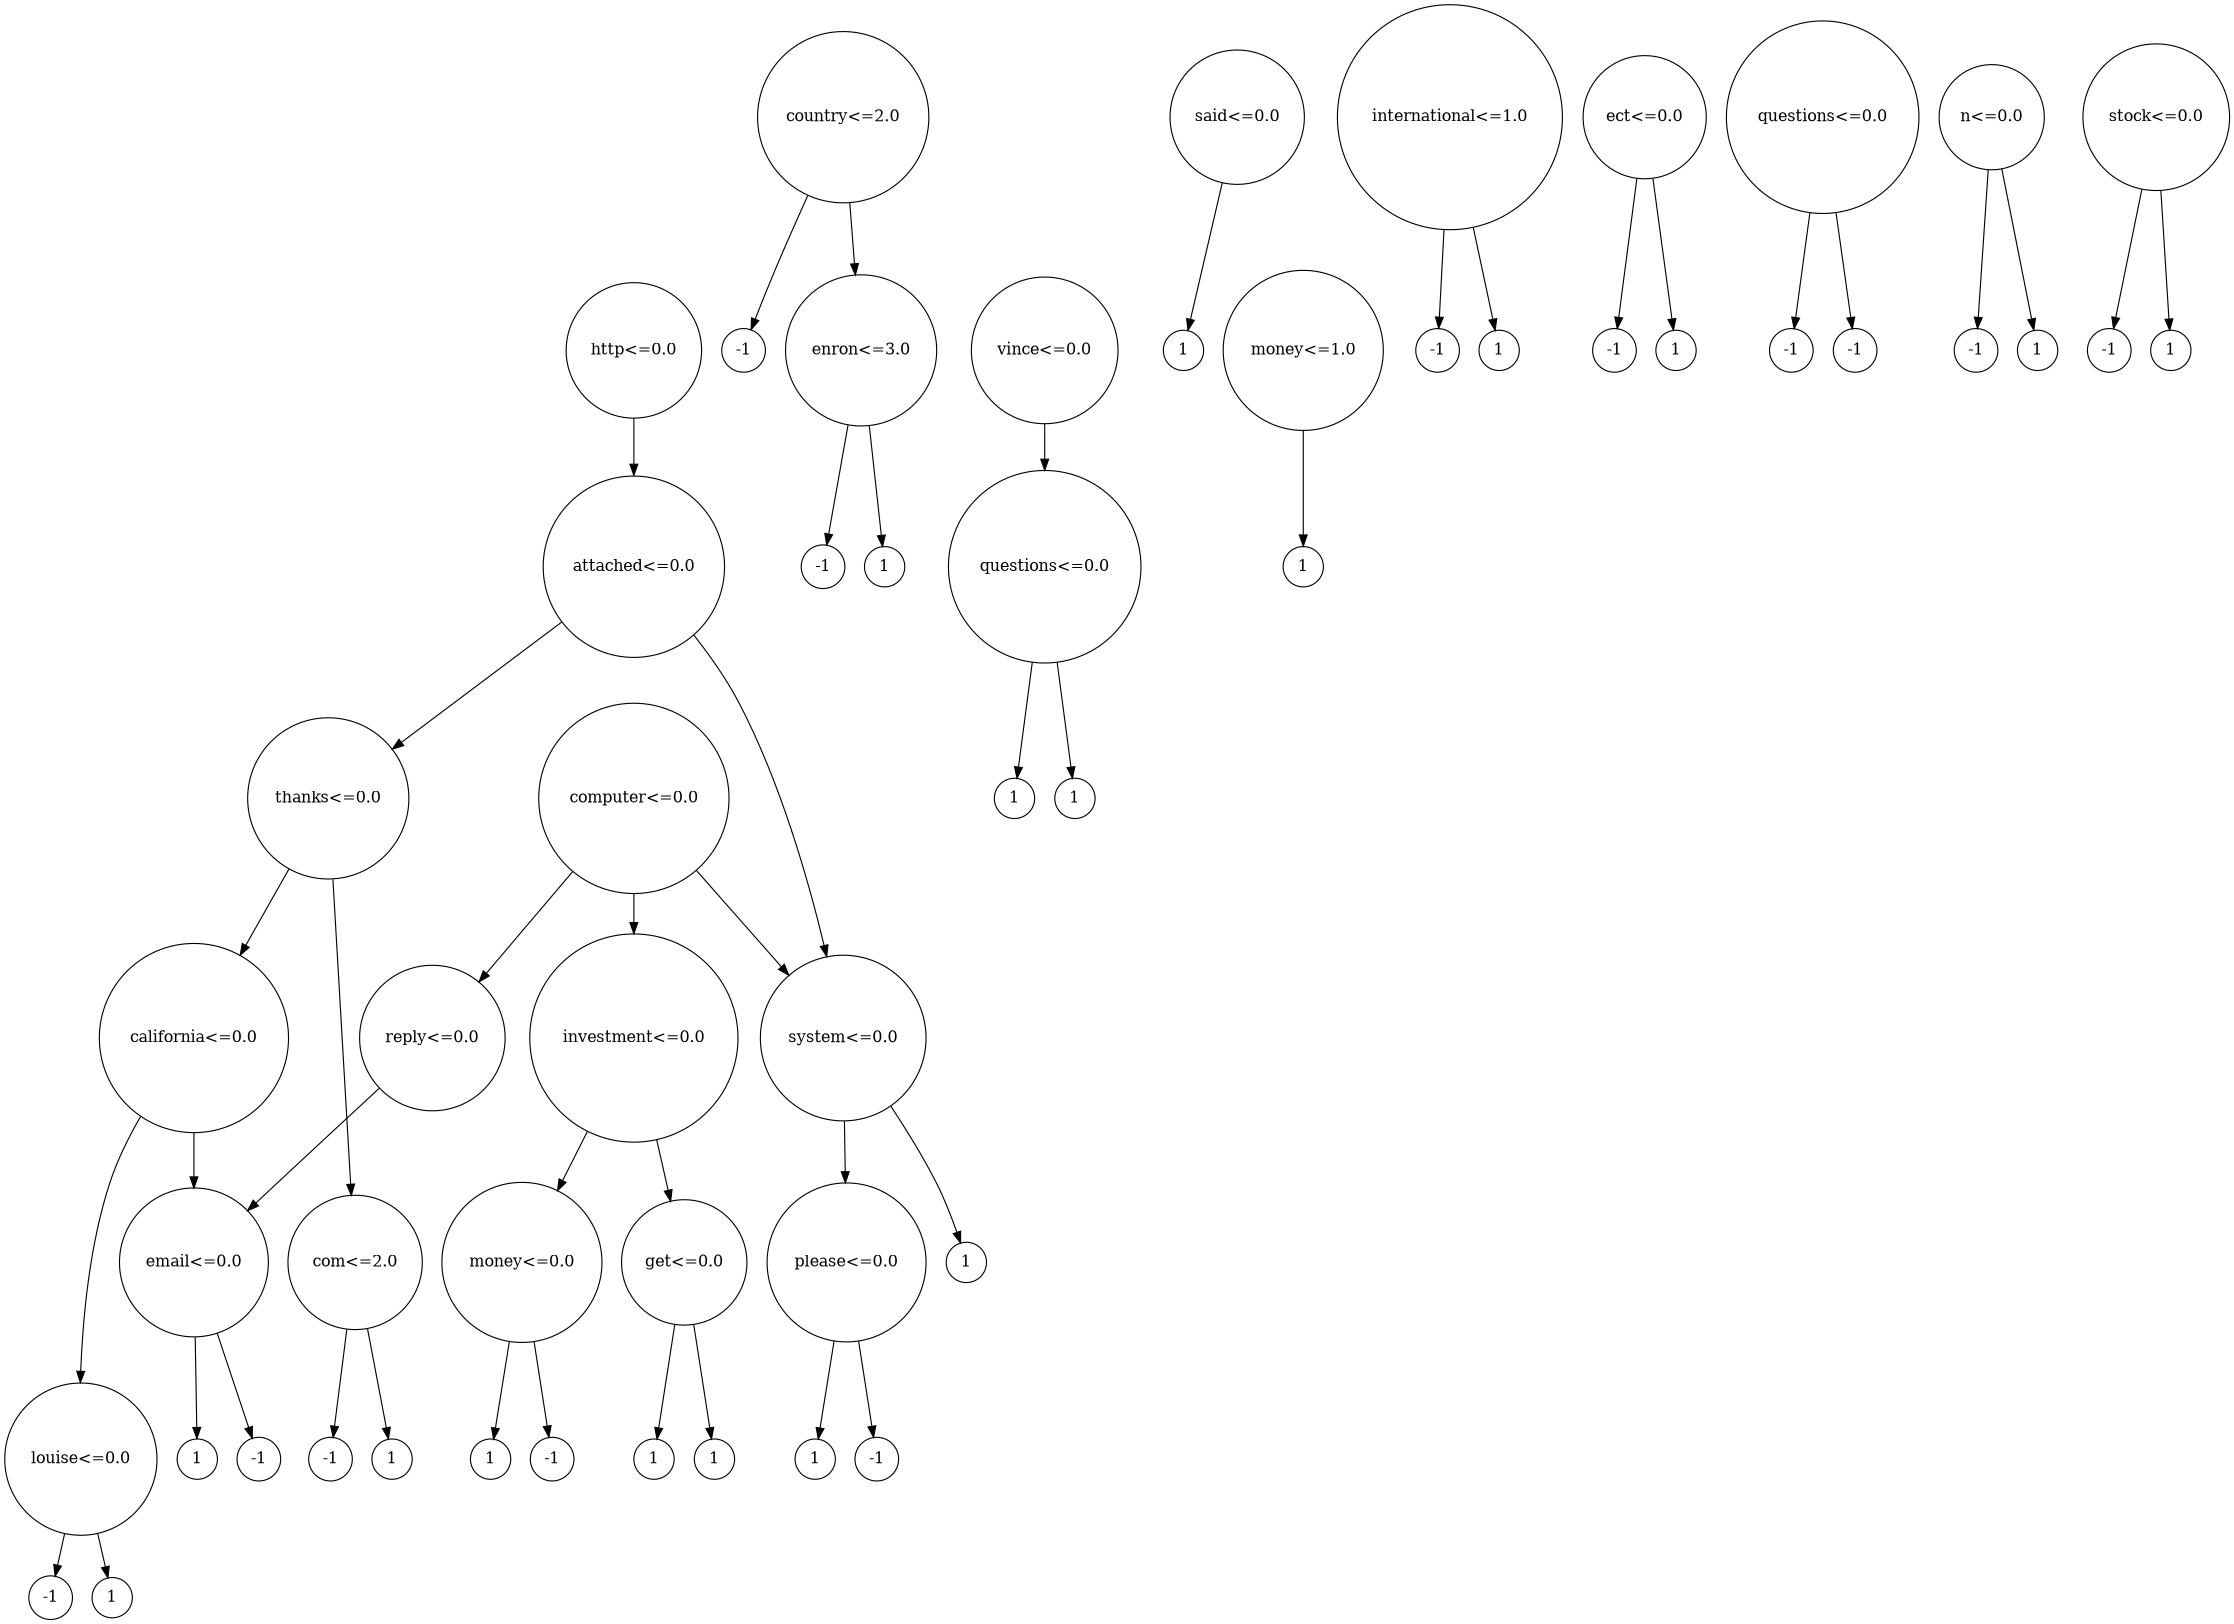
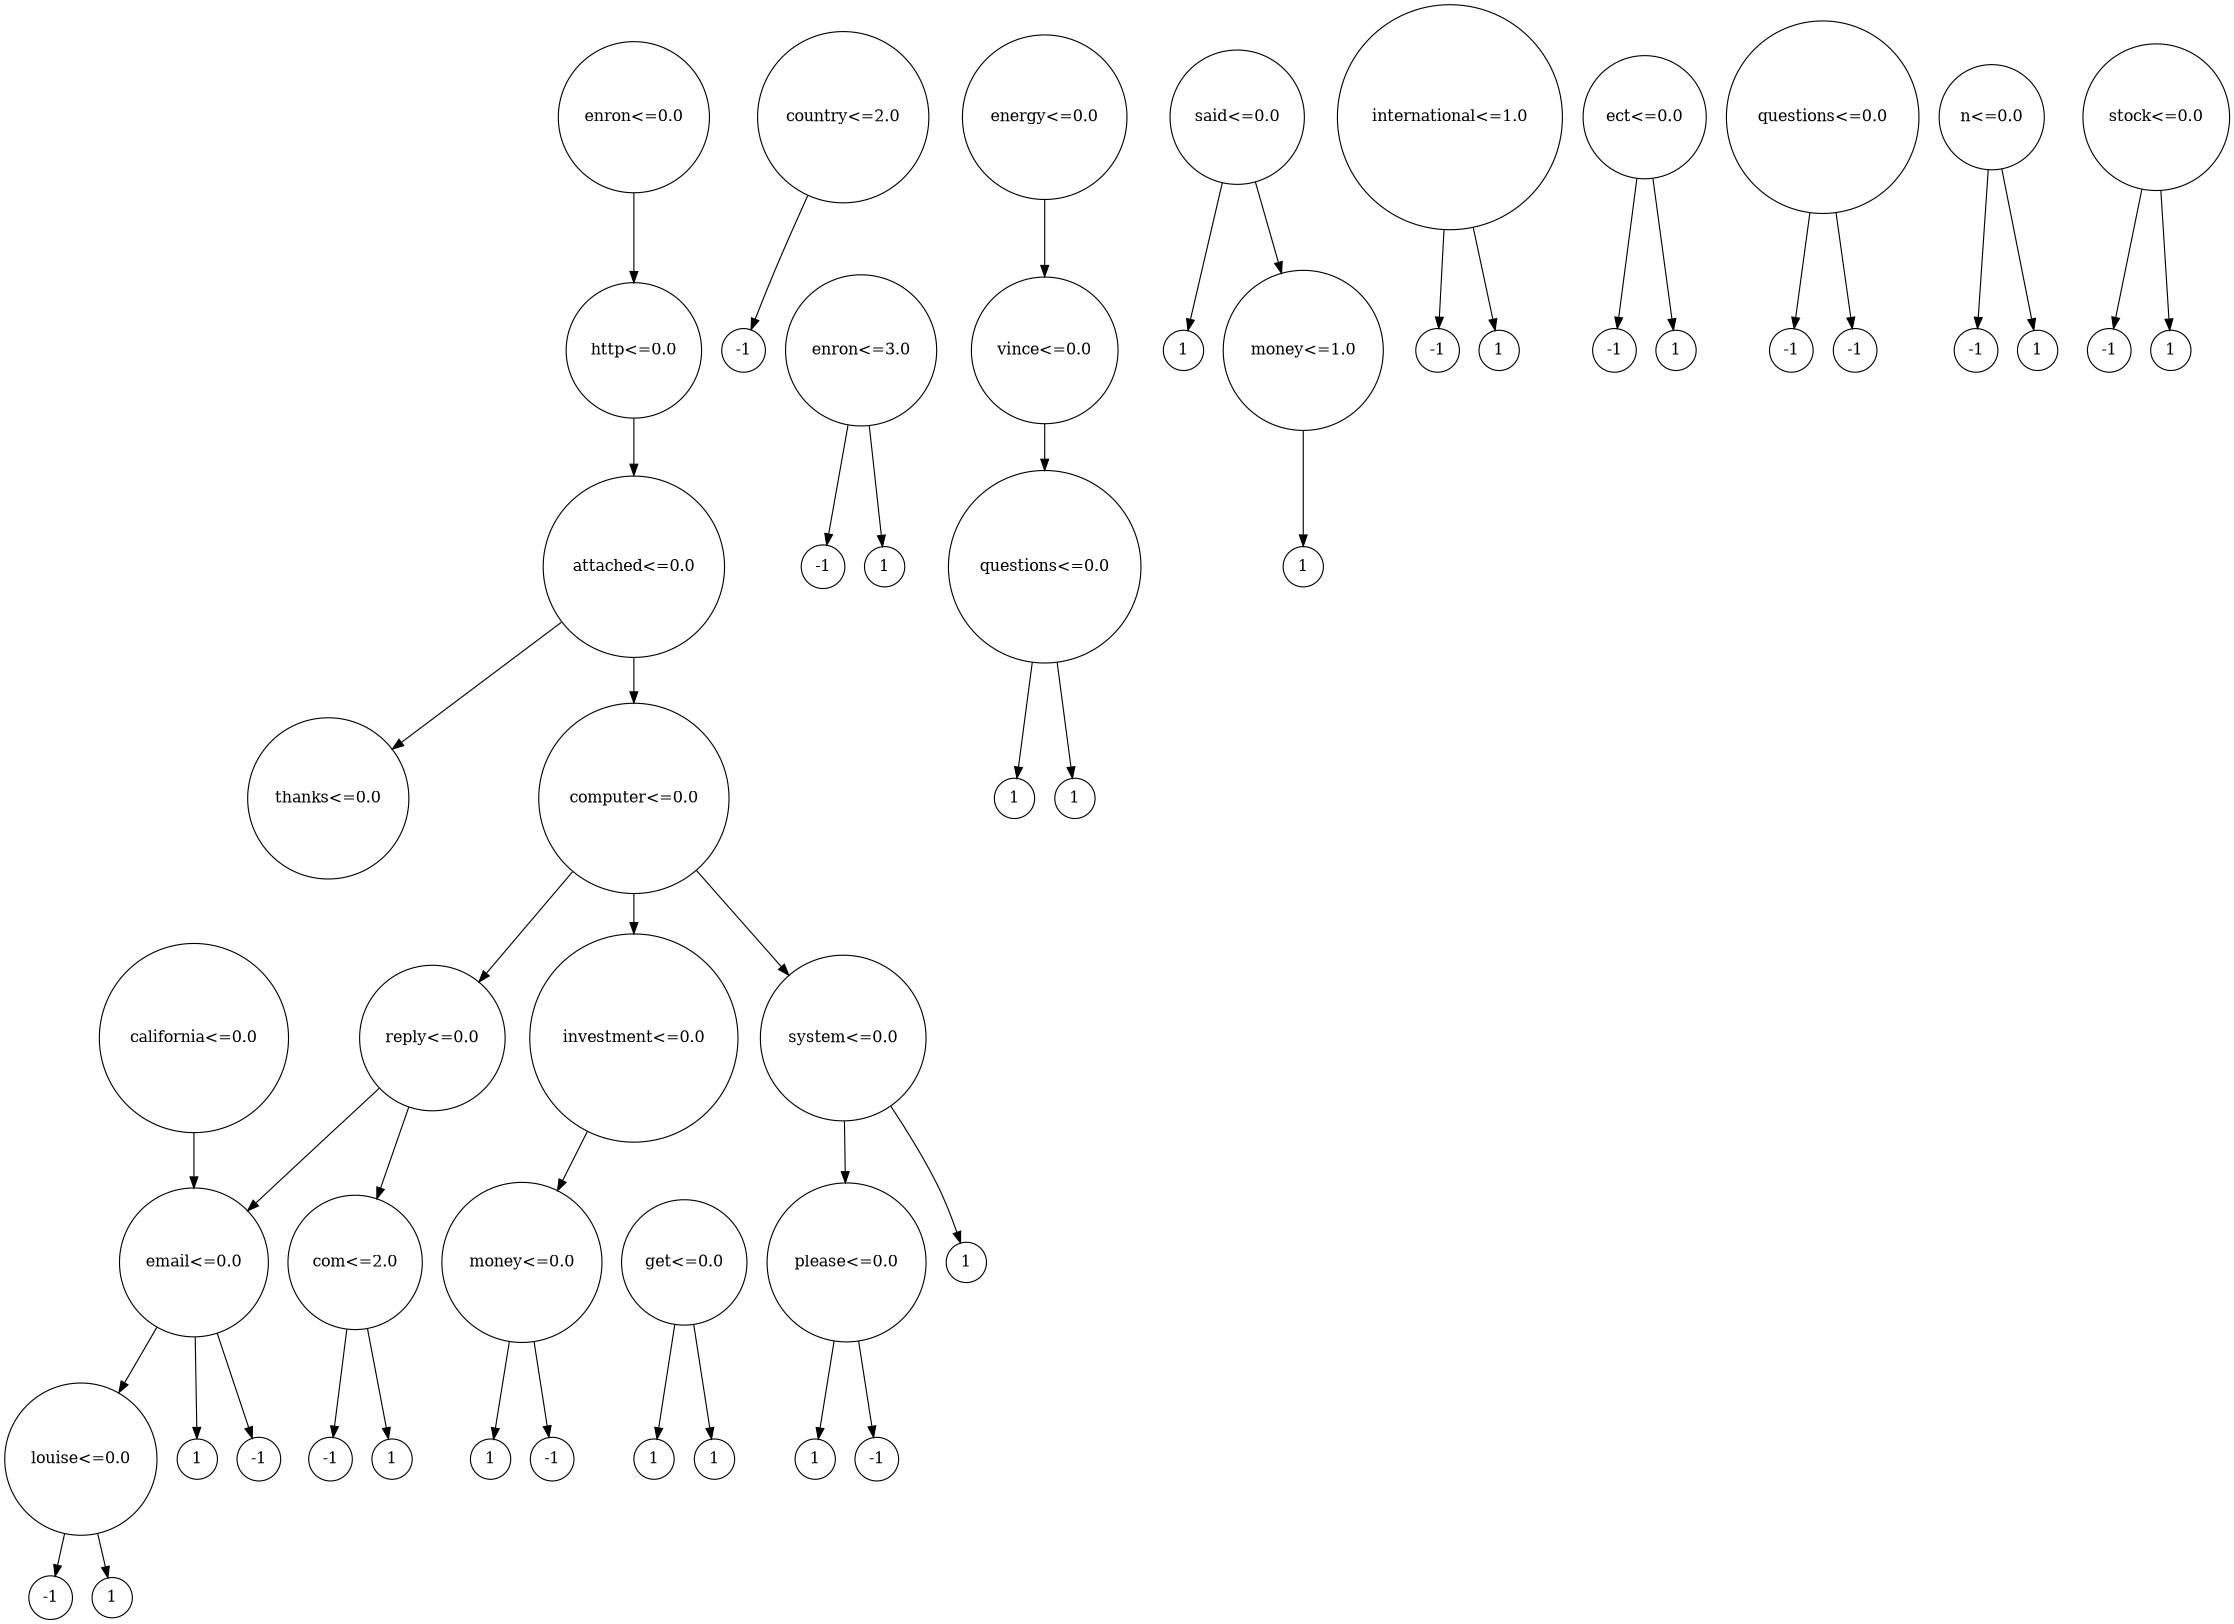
node "enron<=0.0": added
node "energy<=0.0": added
edge "said<=0.0" -> "money<=1.0": added
edge "country<=2.0" -> "enron<=3.0": removed
edge "attached<=0.0" -> "system<=0.0": now "attached<=0.0" -> "computer<=0.0"
edge "thanks<=0.0" -> "california<=0.0": removed
edge "thanks<=0.0" -> "com<=2.0": now "reply<=0.0" -> "com<=2.0"
edge "investment<=0.0" -> "get<=0.0": removed
edge "california<=0.0" -> "louise<=0.0": now "email<=0.0" -> "louise<=0.0"
